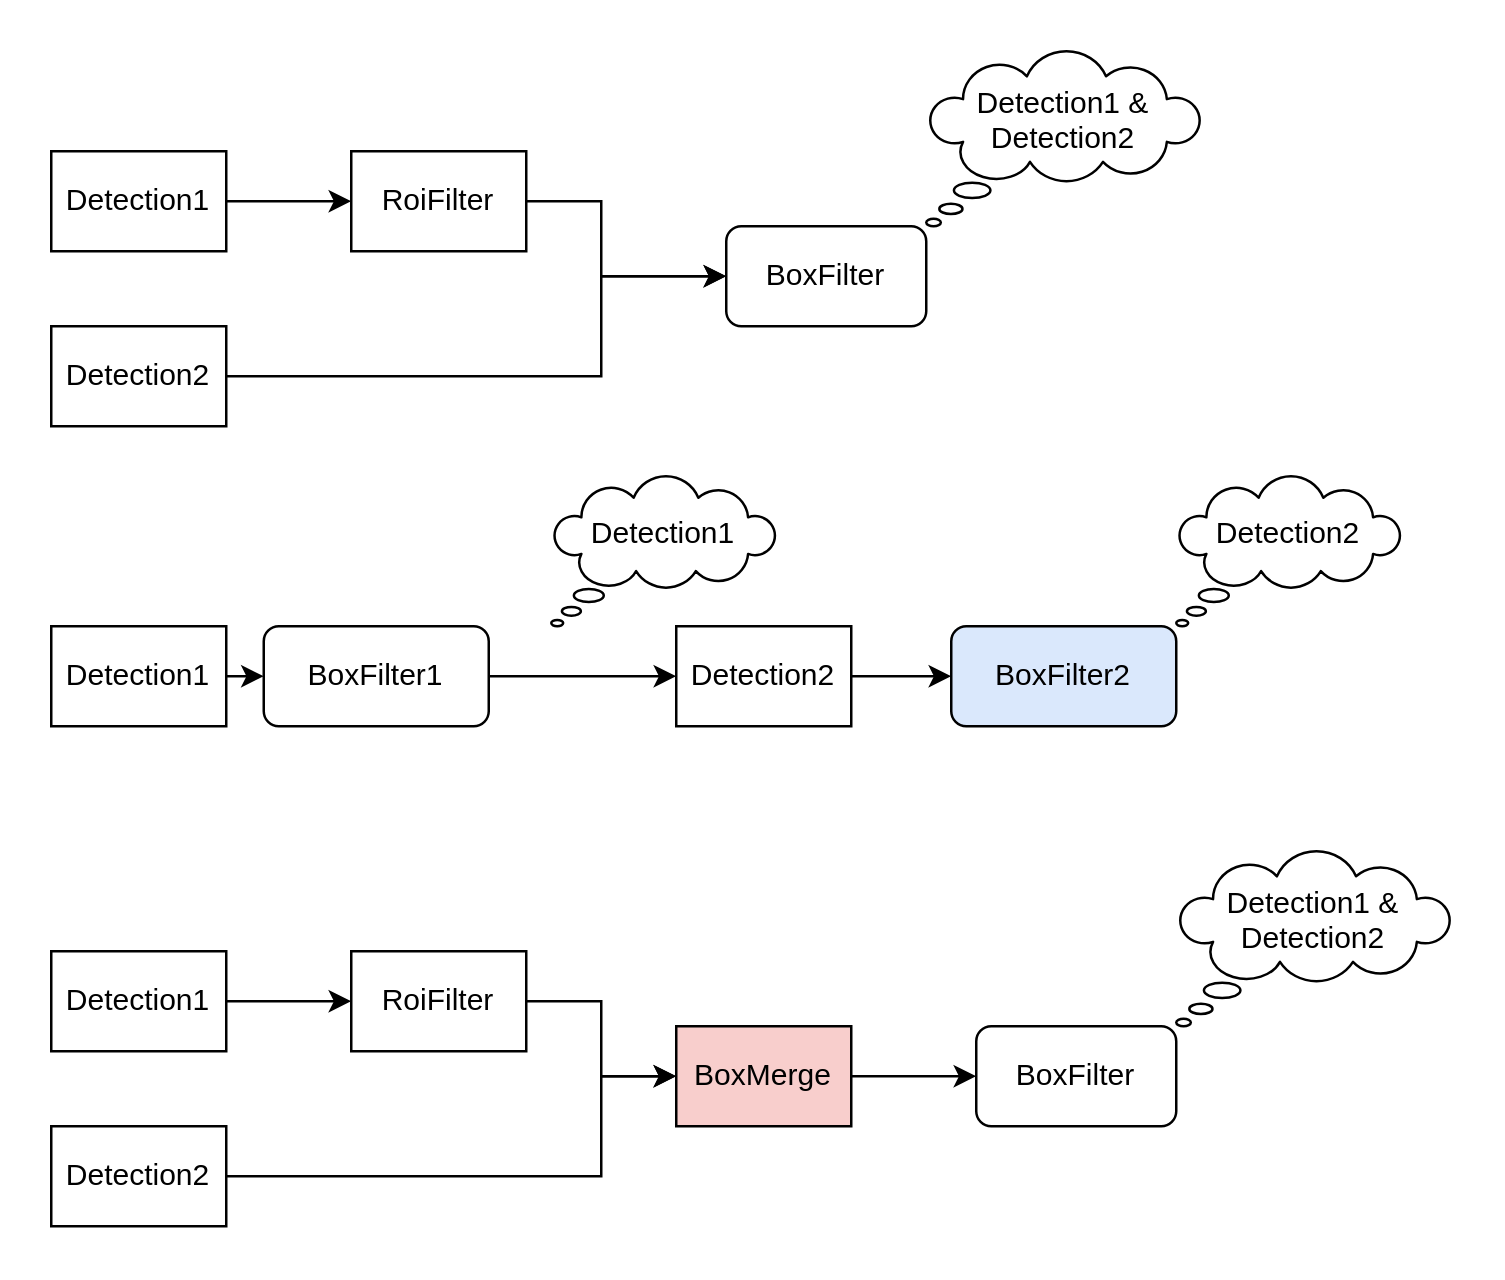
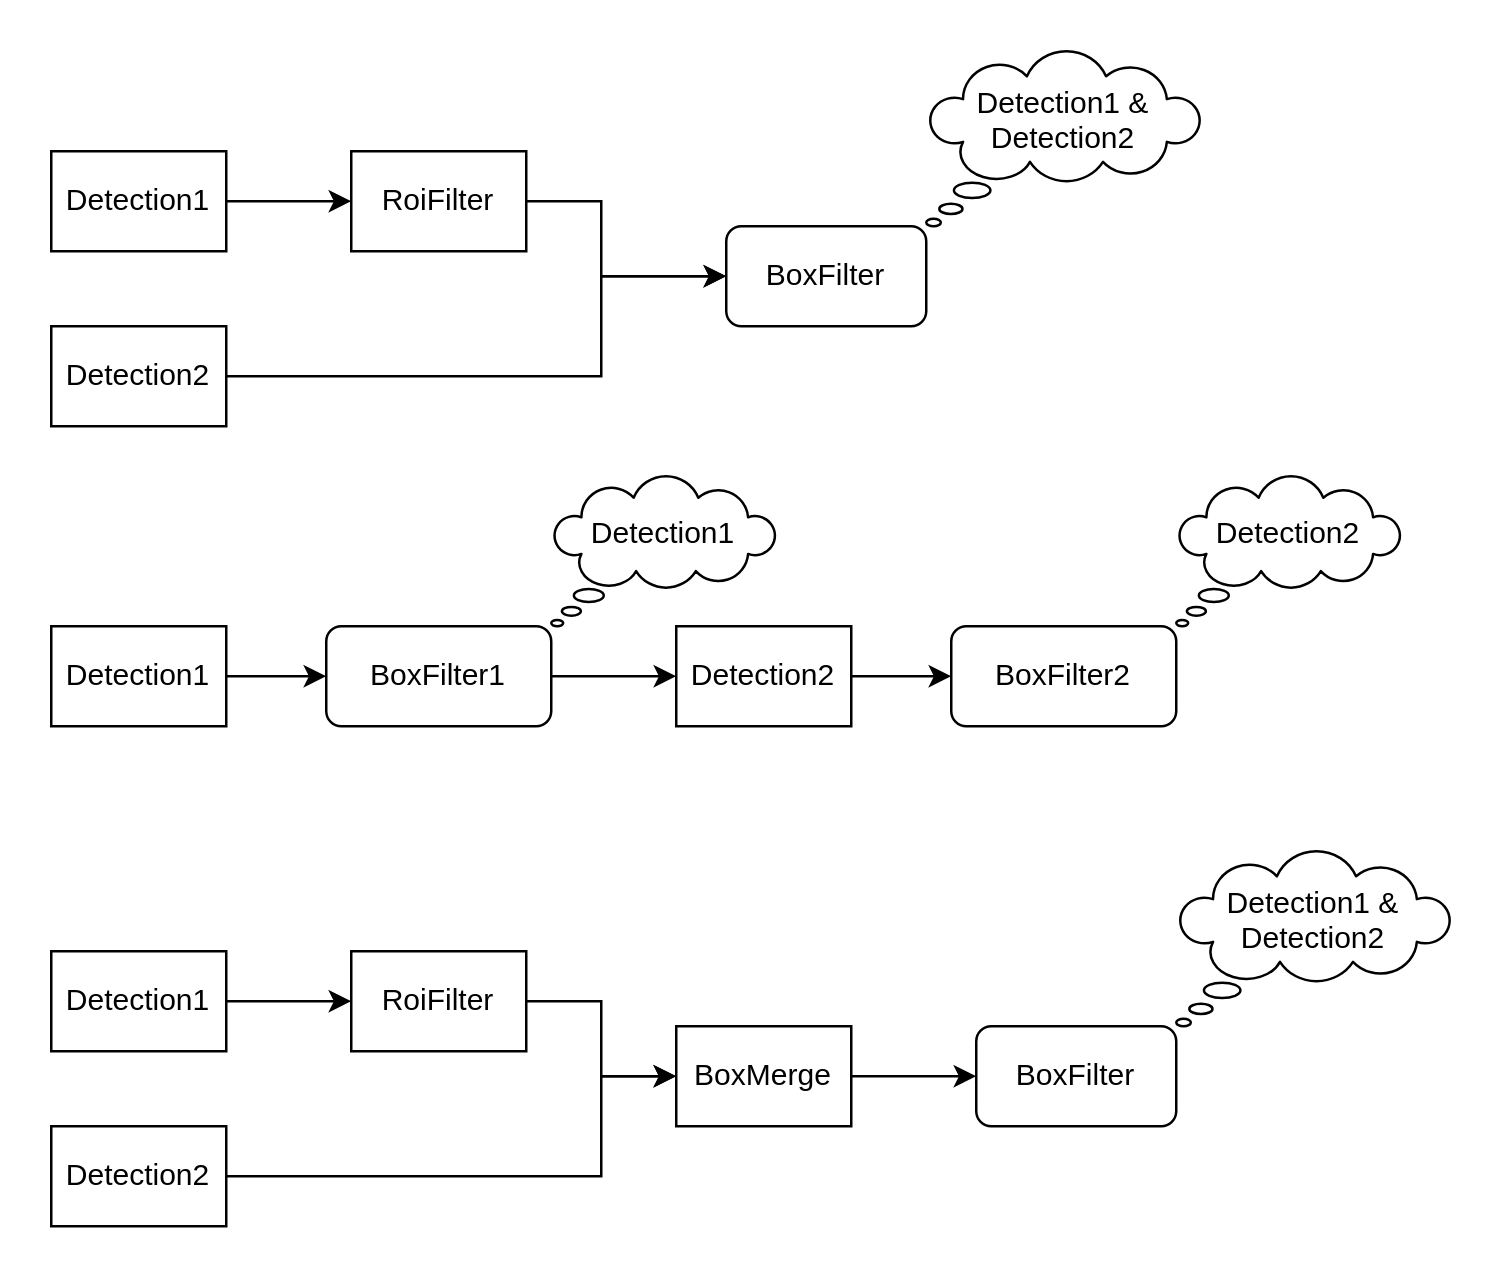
node "BoxFilter1": moved (376, 676) -> (439, 676)
node "BoxFilter2": fillcolor #dae8fc -> #ffffff
node "BoxMerge": fillcolor #f8cecc -> #ffffff
